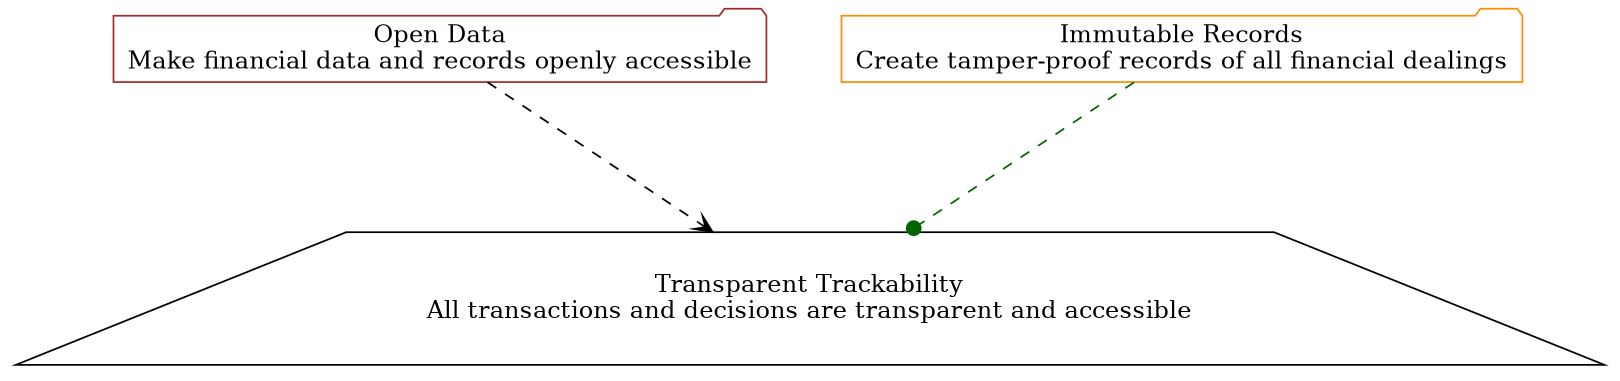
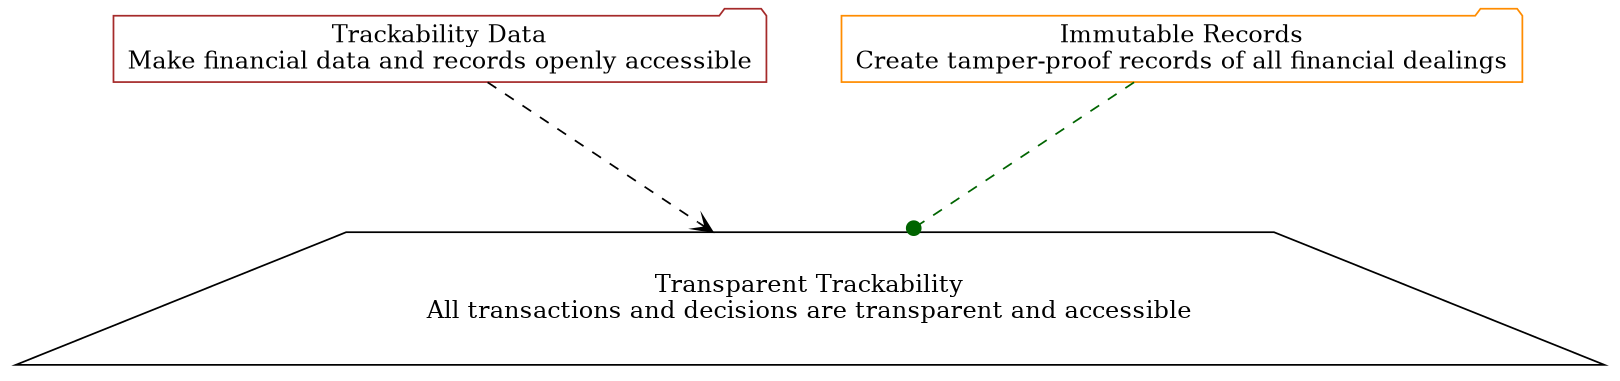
node "Open Data Make financial data and records openly accessible": label "Open Data Make financial data and records openly accessible" -> "Trackability Data Make financial data and records openly accessible"
